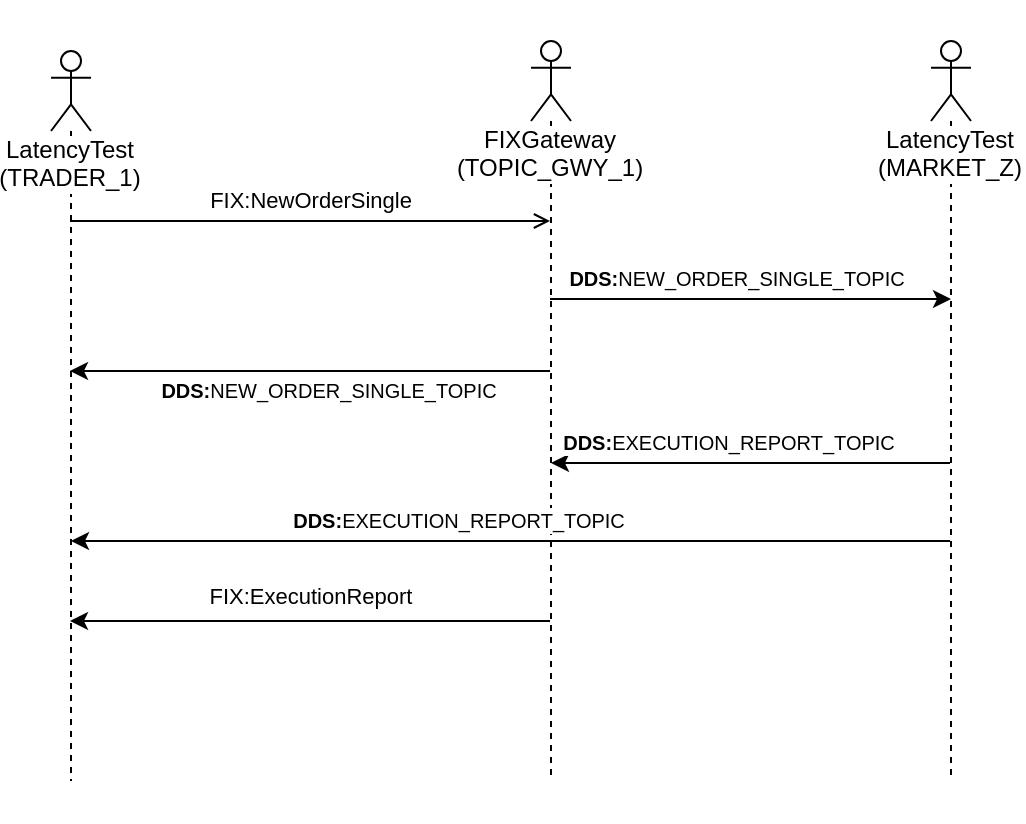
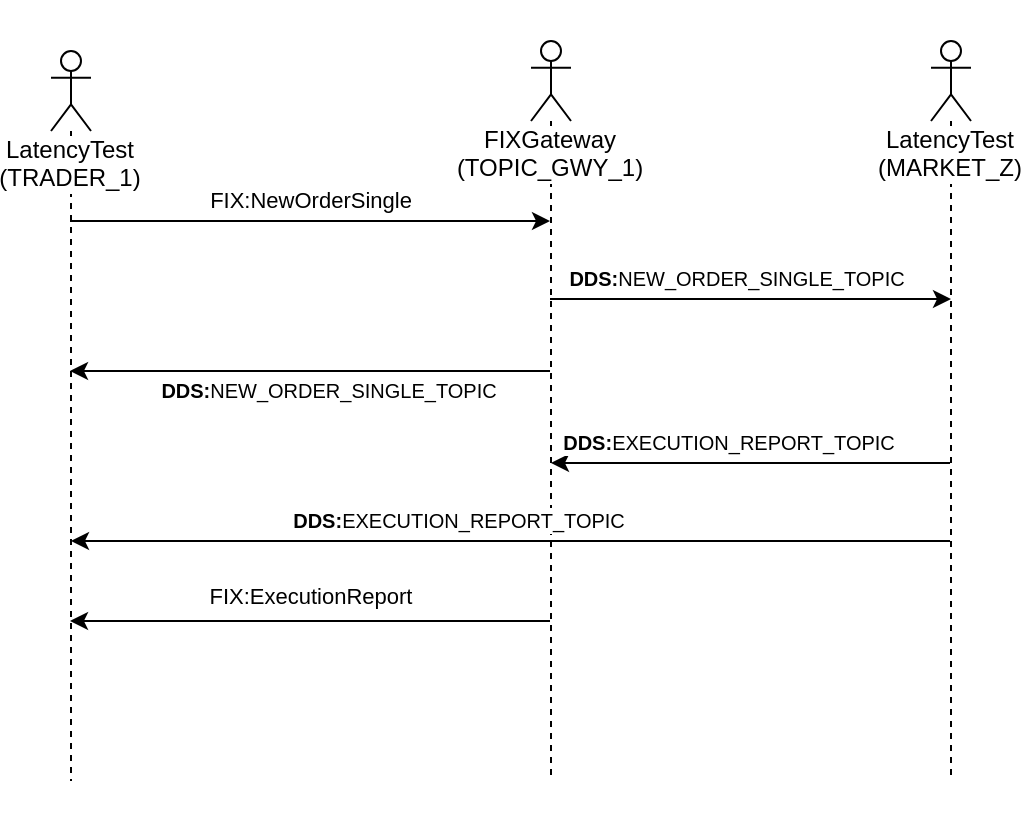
edge "LatencyTest (TRADER_1)" -> "FIXGateway (TOPIC_GWY_1)": arrowhead open -> classic
